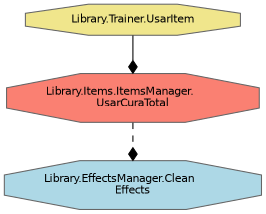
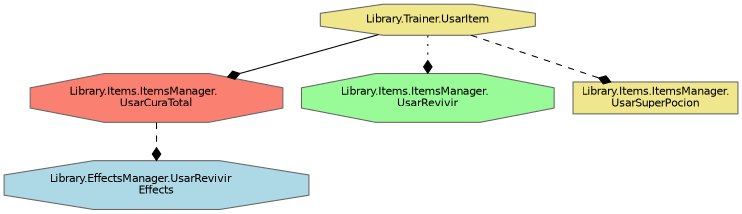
node "Library.Items.ItemsManager. UsarRevivir": added
node "Library.Items.ItemsManager. UsarSuperPocion": added
node "Library.EffectsManager.Clean Effects": label "Library.EffectsManager.Clean Effects" -> "Library.EffectsManager.UsarRevivir Effects"
